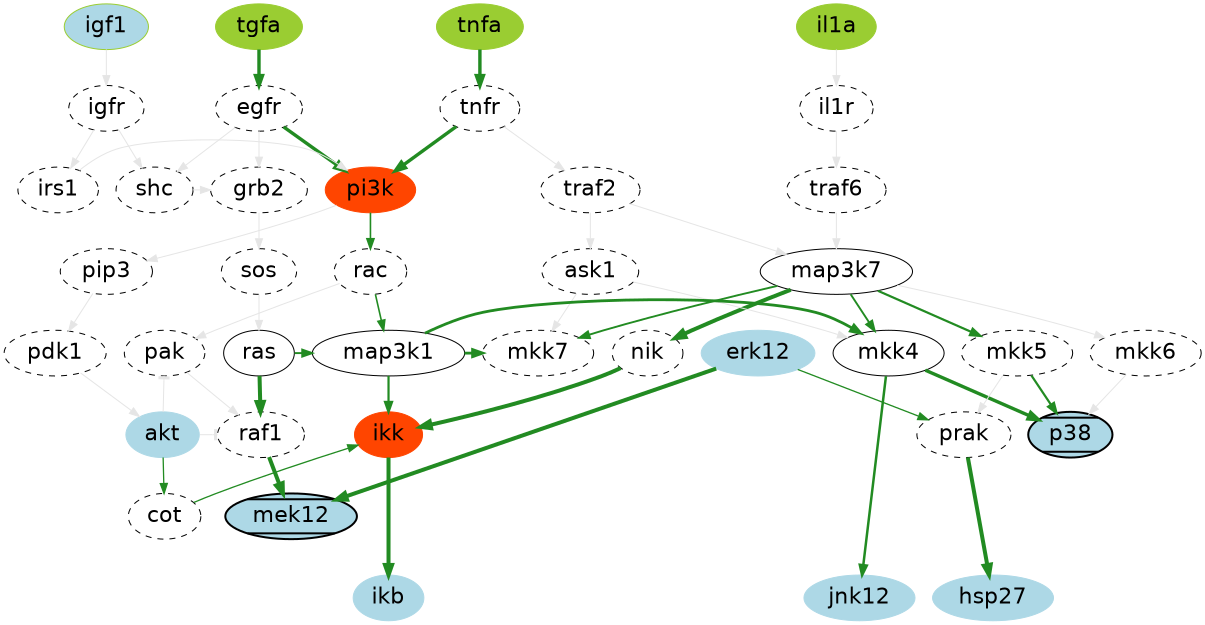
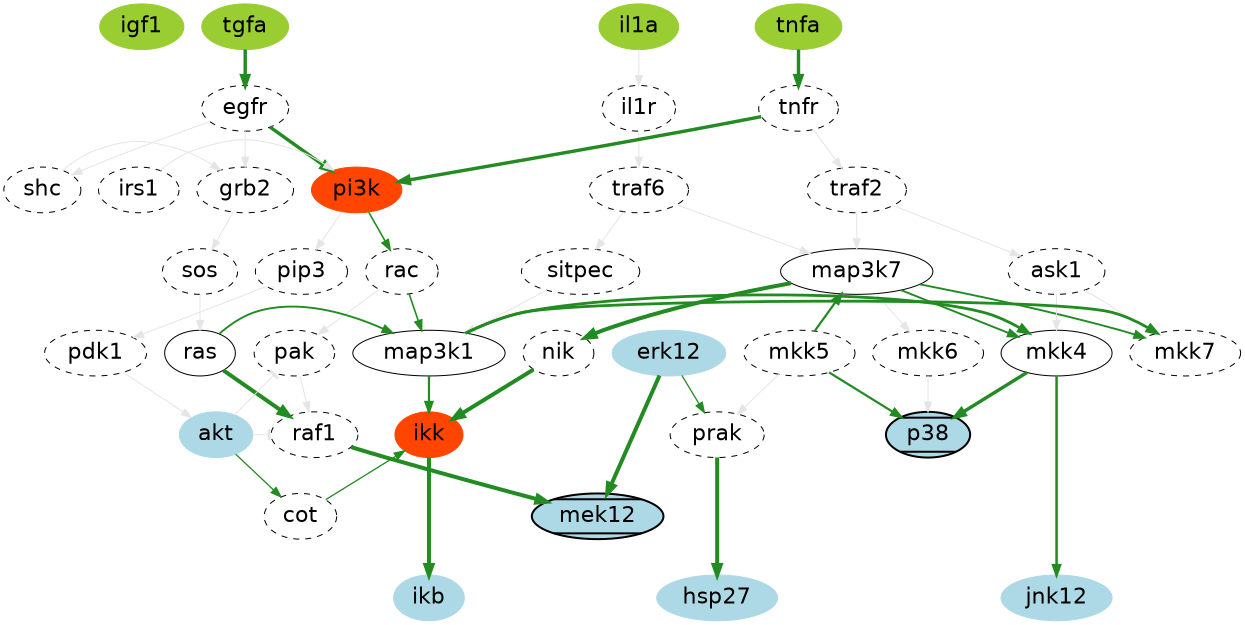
node "igf1": fillcolor lightblue -> olivedrab3
node "igfr": removed
node "sitpec": added
edge "map3k7" -> "mkk5": reversed
